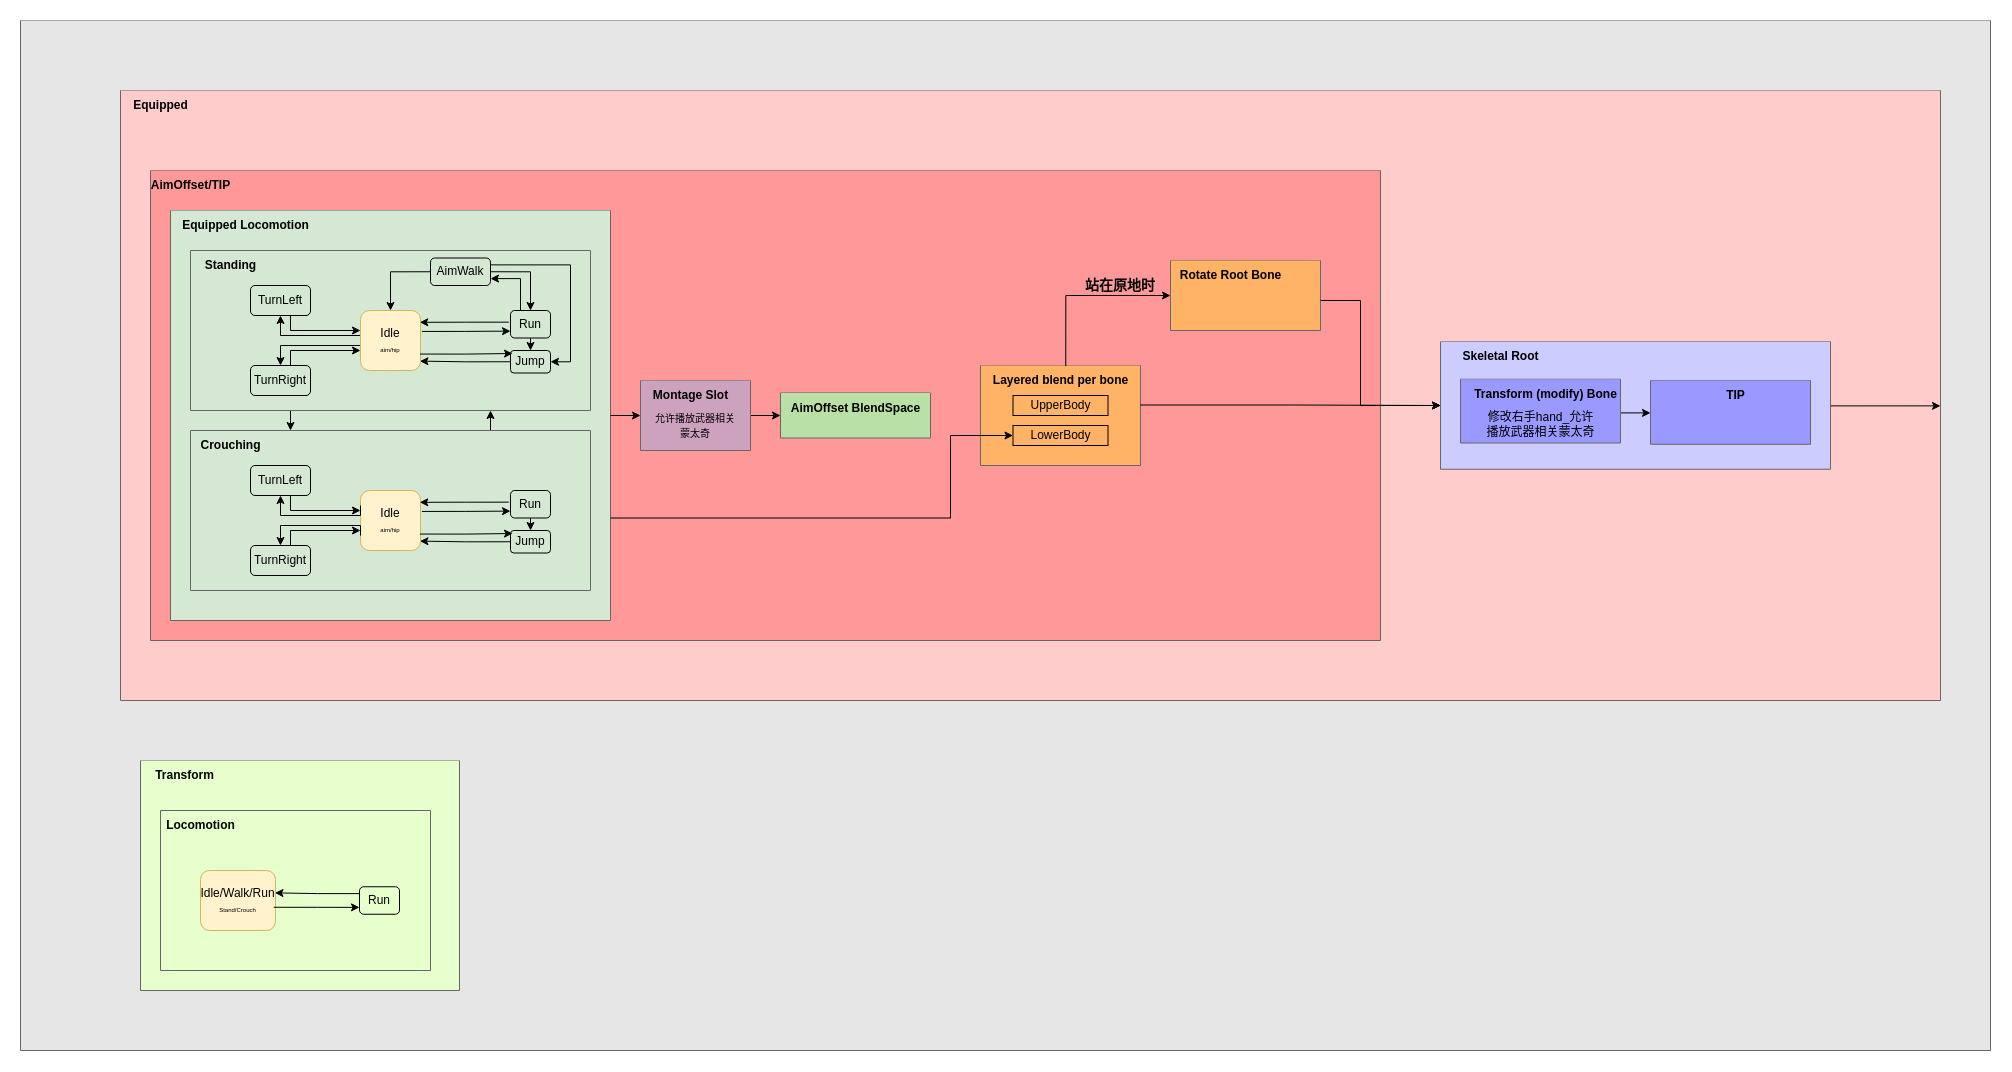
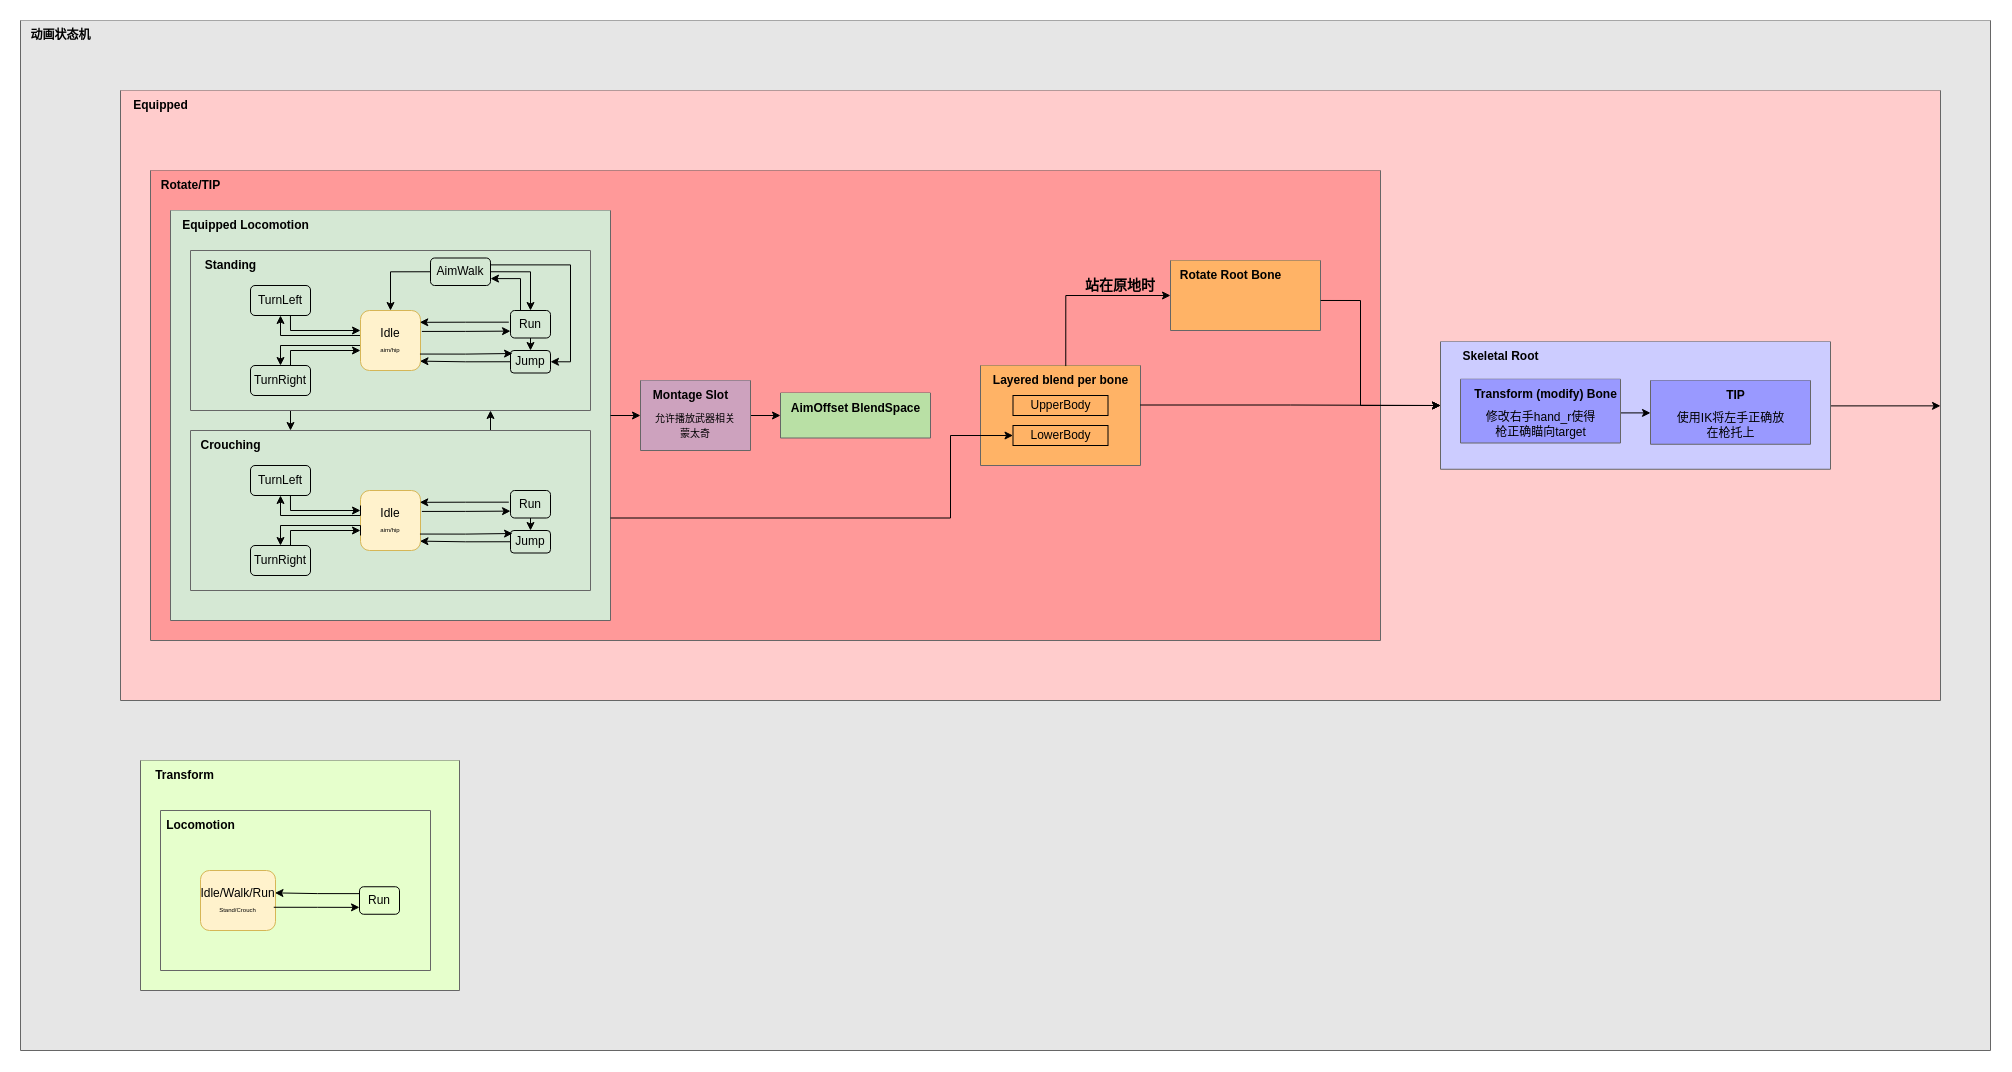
node "动画状态机": added
node "AimOffset/TIP": label "AimOffset/TIP" -> "Rotate/TIP"
node "修改右手hand_允许播放武器相关蒙太奇": label "修改右手hand_允许播放武器相关蒙太奇" -> "修改右手hand_r使得枪正确瞄向target"
node "使用IK将左手正确放在枪托上": added
